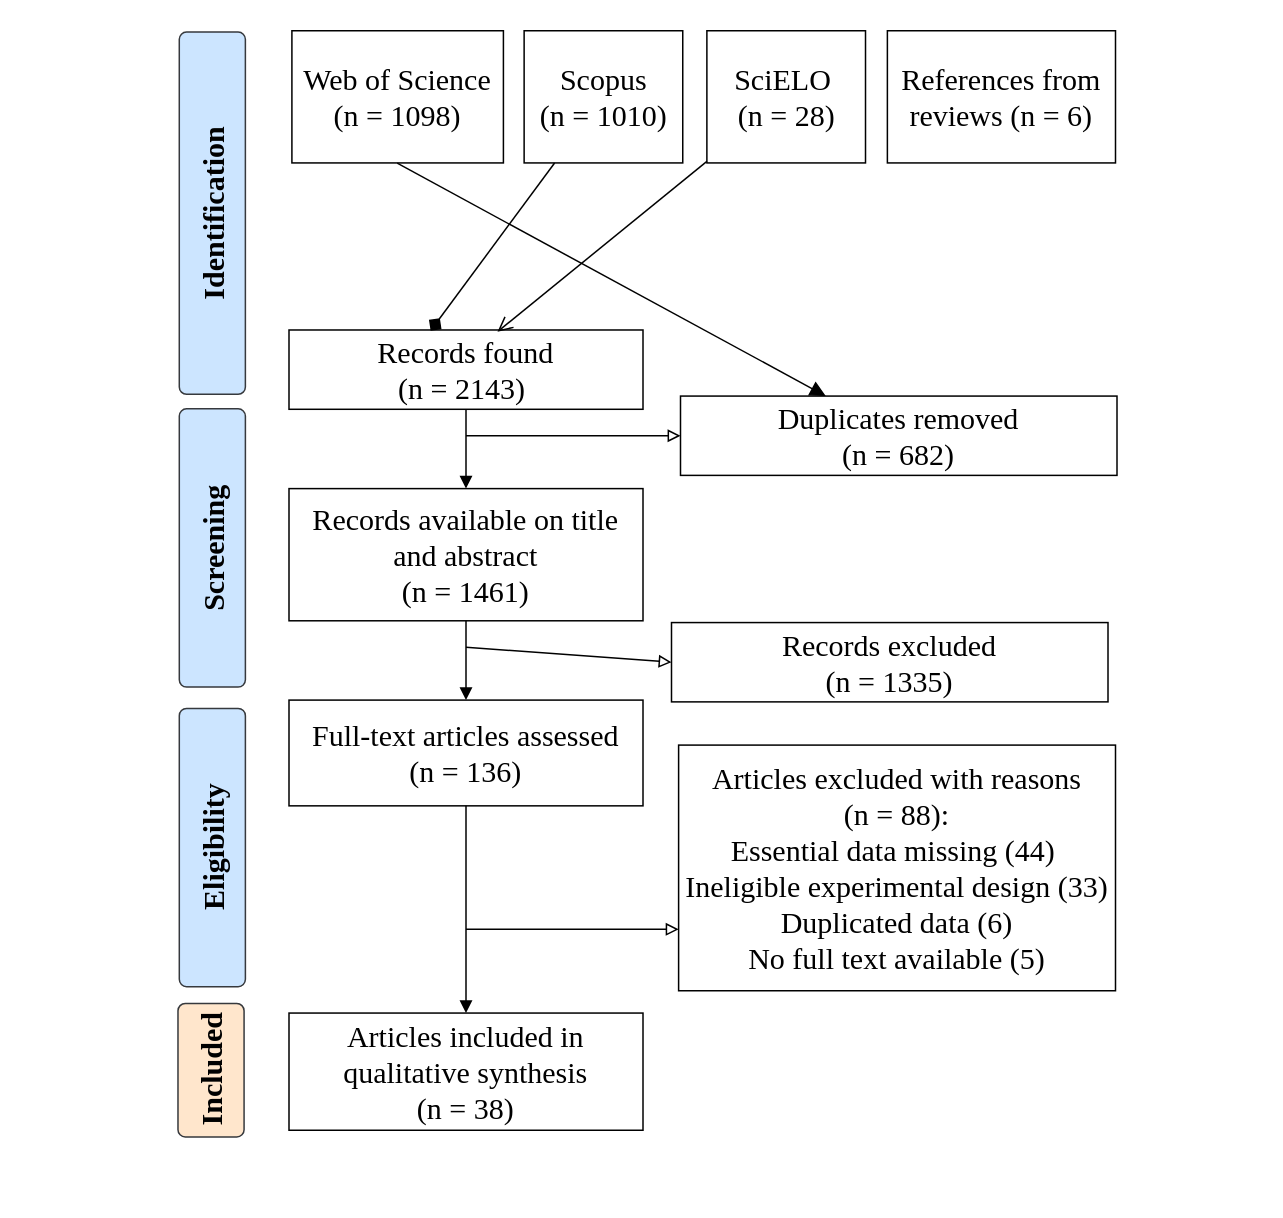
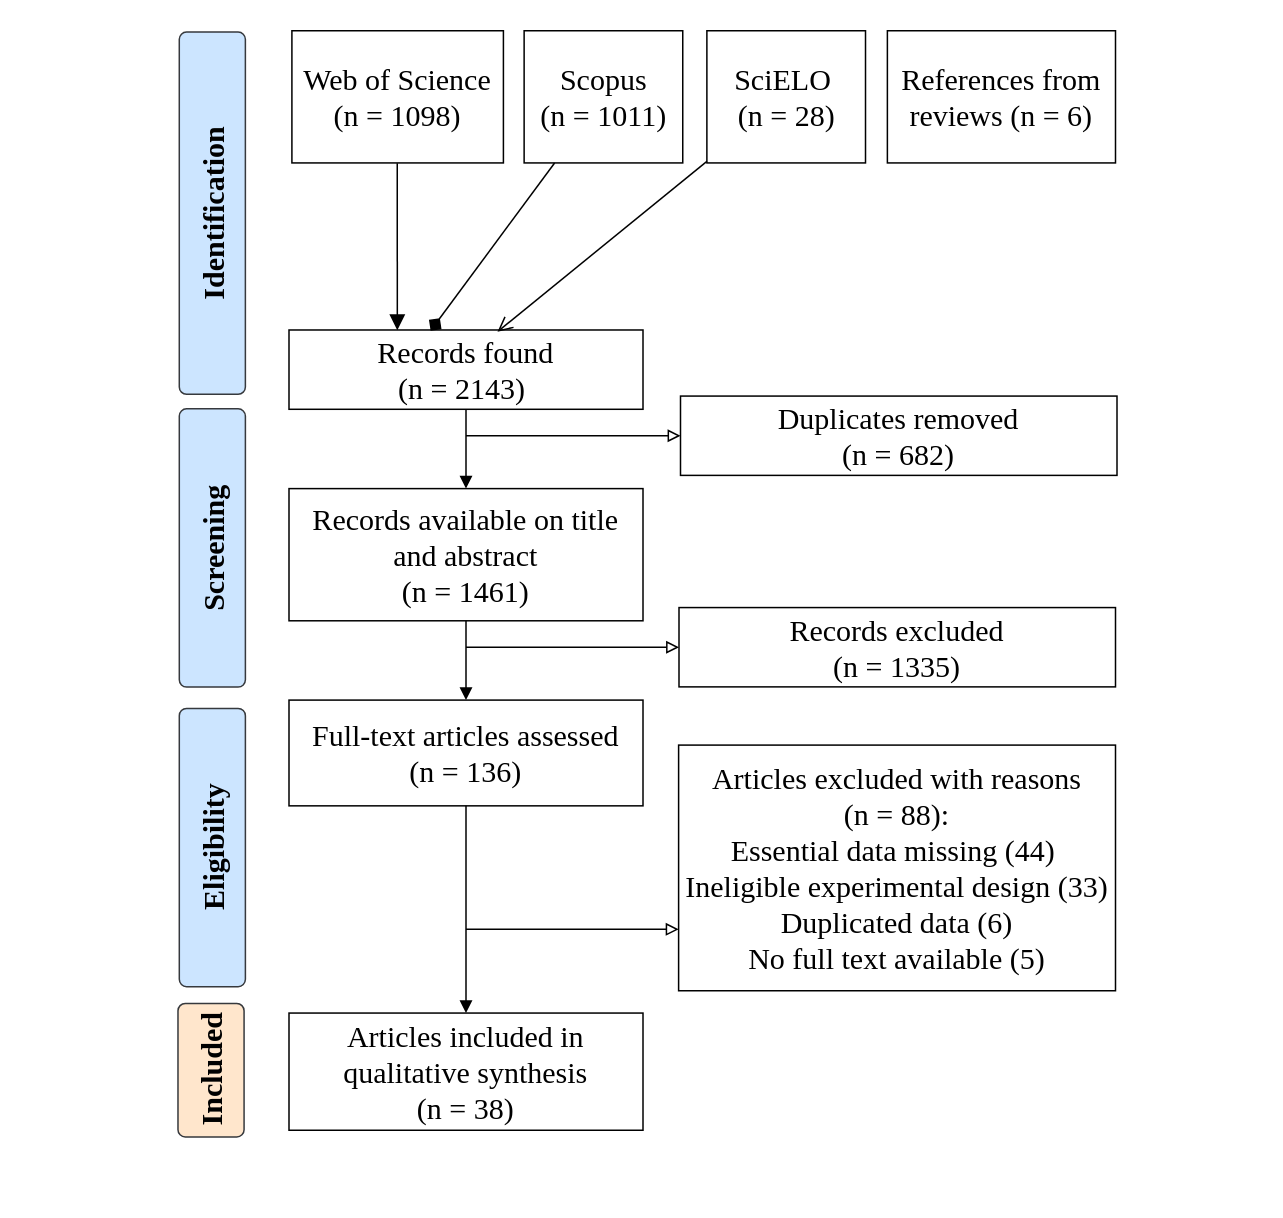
node "Scopus (n = 1010)": label "Scopus (n = 1010)" -> "Scopus (n = 1011)"
edge "Web of Science (n = 1098)" -> "Duplicates removed (n = 682)": now "Web of Science (n = 1098)" -> "Records found (n = 2143)"
node "Records excluded (n = 1335)": moved (890, 662) -> (897, 647)
